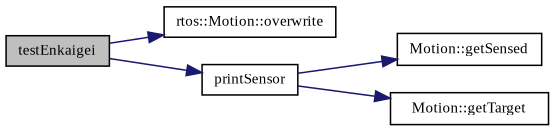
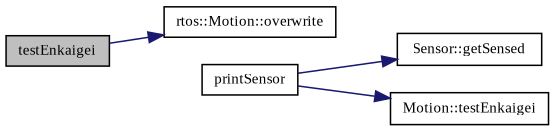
node "Motion::getSensed": label "Motion::getSensed" -> "Sensor::getSensed"
edge "testEnkaigei" -> "printSensor": removed
node "Motion::getTarget": label "Motion::getTarget" -> "Motion::testEnkaigei"
